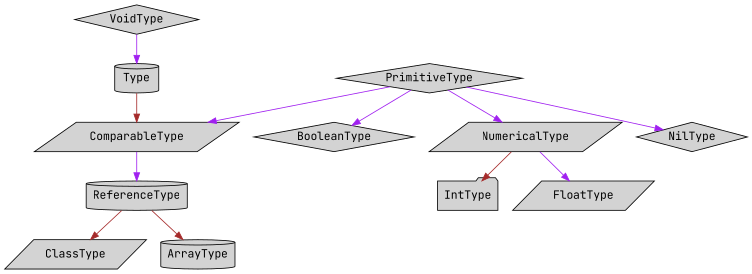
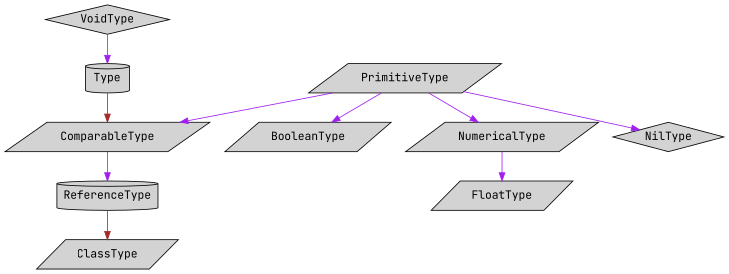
node "PrimitiveType": shape diamond -> parallelogram
node "BooleanType": shape diamond -> parallelogram
node "IntType": removed
node "ArrayType": removed
